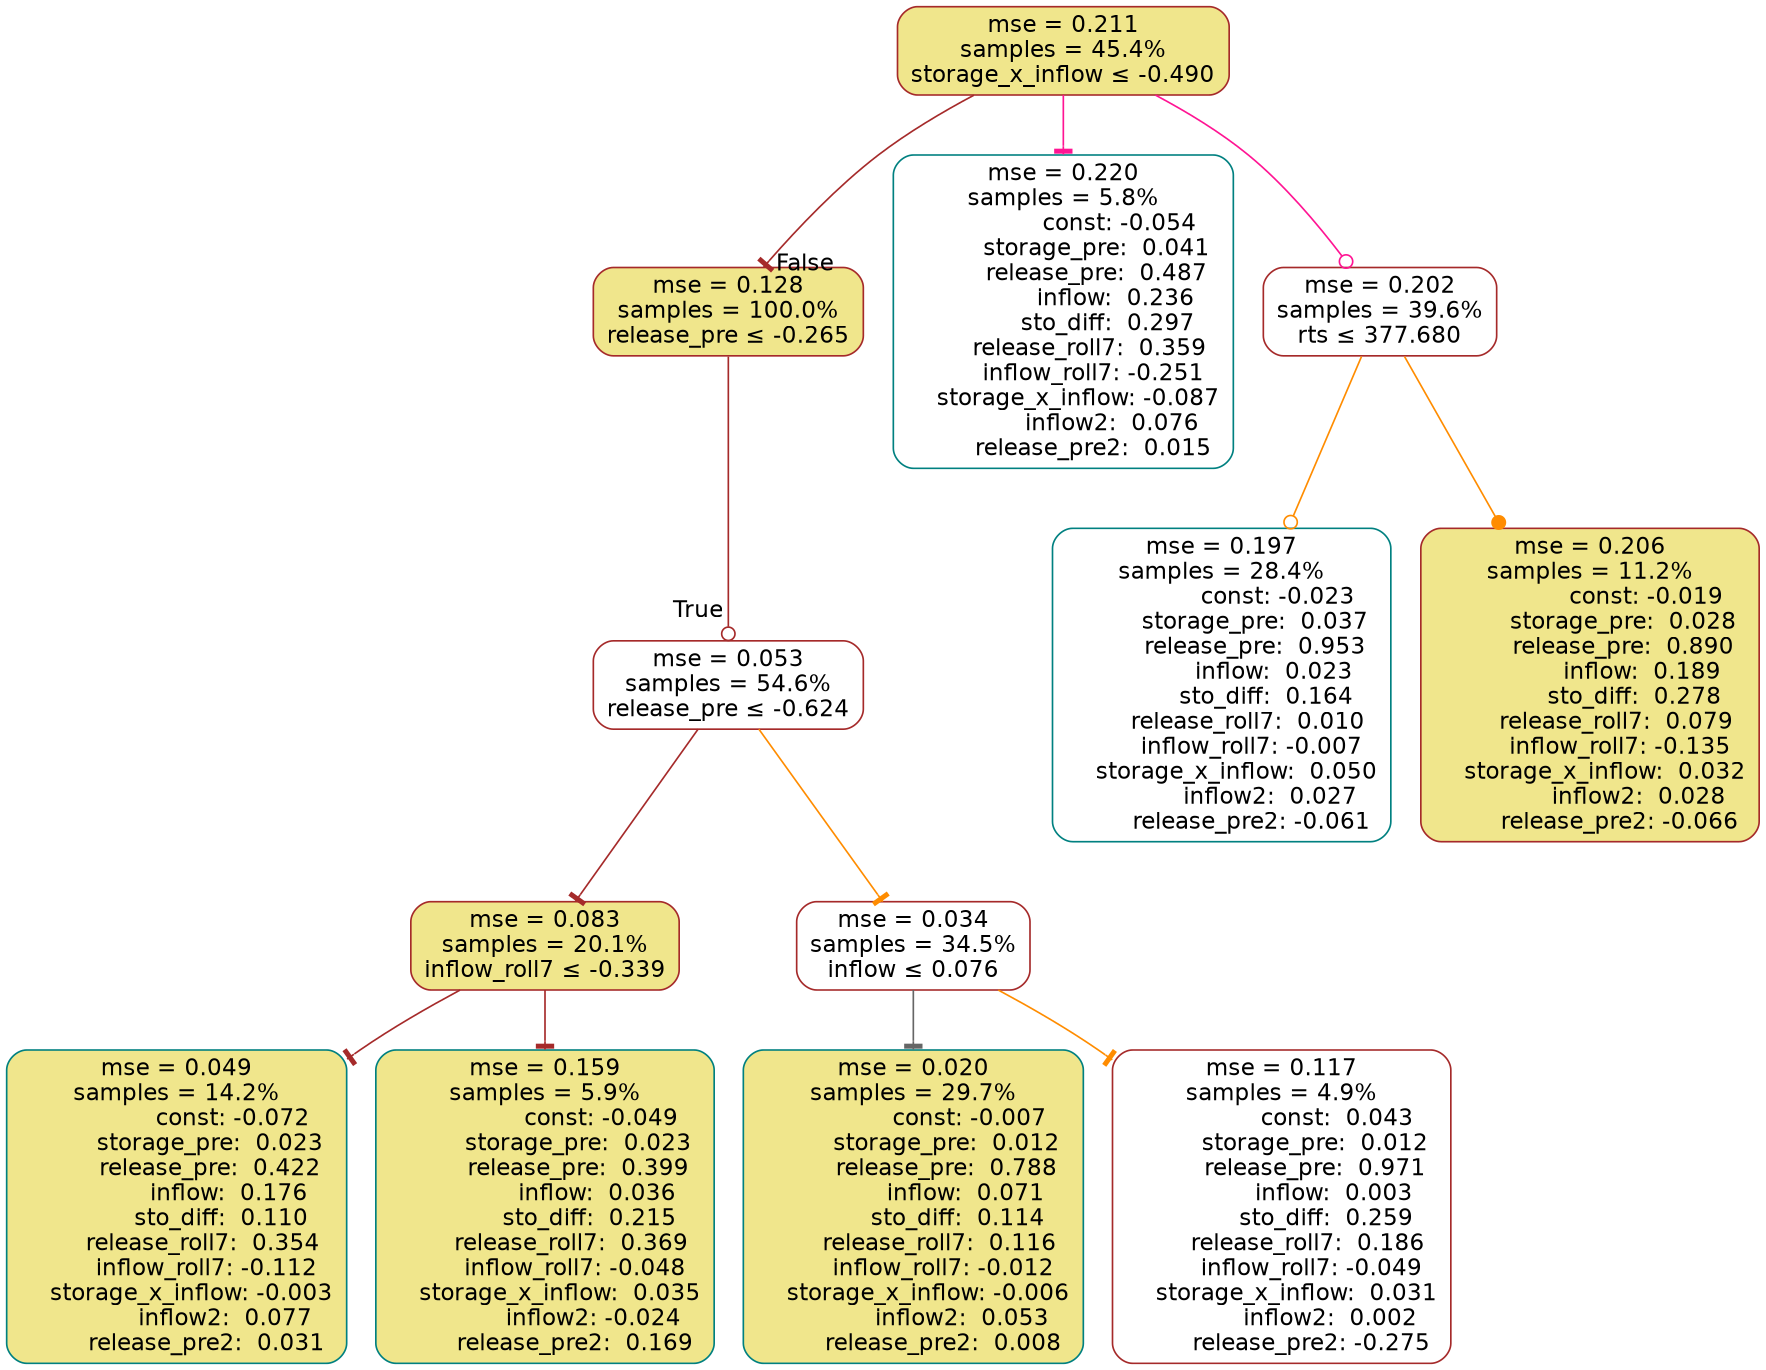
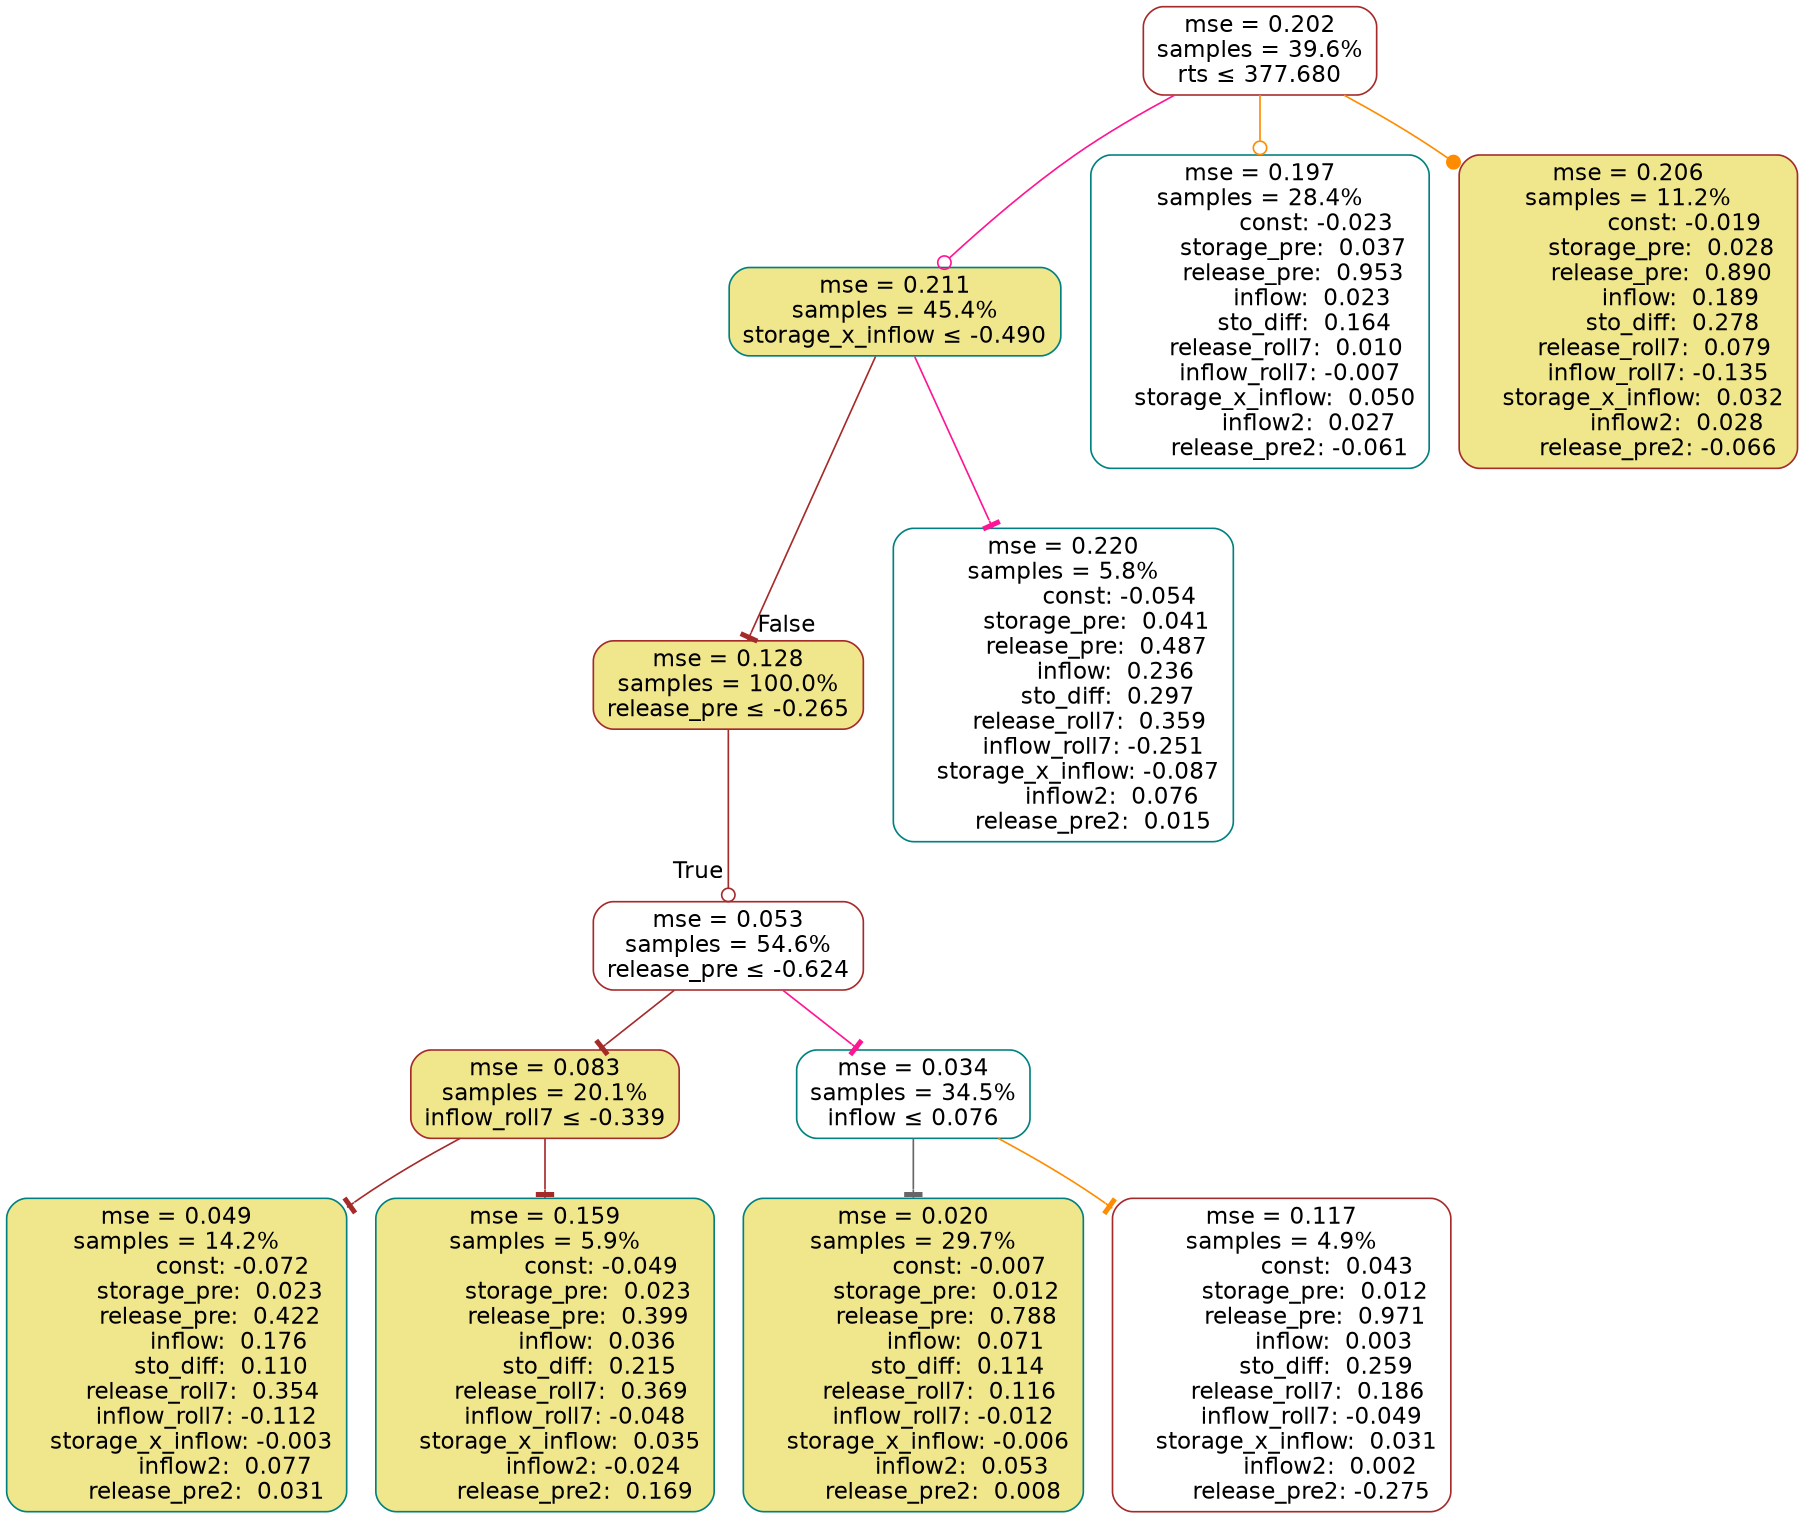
node "mse = 0.211 samples = 45.4% storage_x_inflow ≤ -0.490": color brown -> teal
edge "mse = 0.211 samples = 45.4% storage_x_inflow ≤ -0.490" -> "mse = 0.202 samples = 39.6% rts ≤ 377.680": reversed
edge "mse = 0.053 samples = 54.6% release_pre ≤ -0.624" -> "mse = 0.034 samples = 34.5% inflow ≤ 0.076": color darkorange -> deeppink
node "mse = 0.034 samples = 34.5% inflow ≤ 0.076": color brown -> teal
